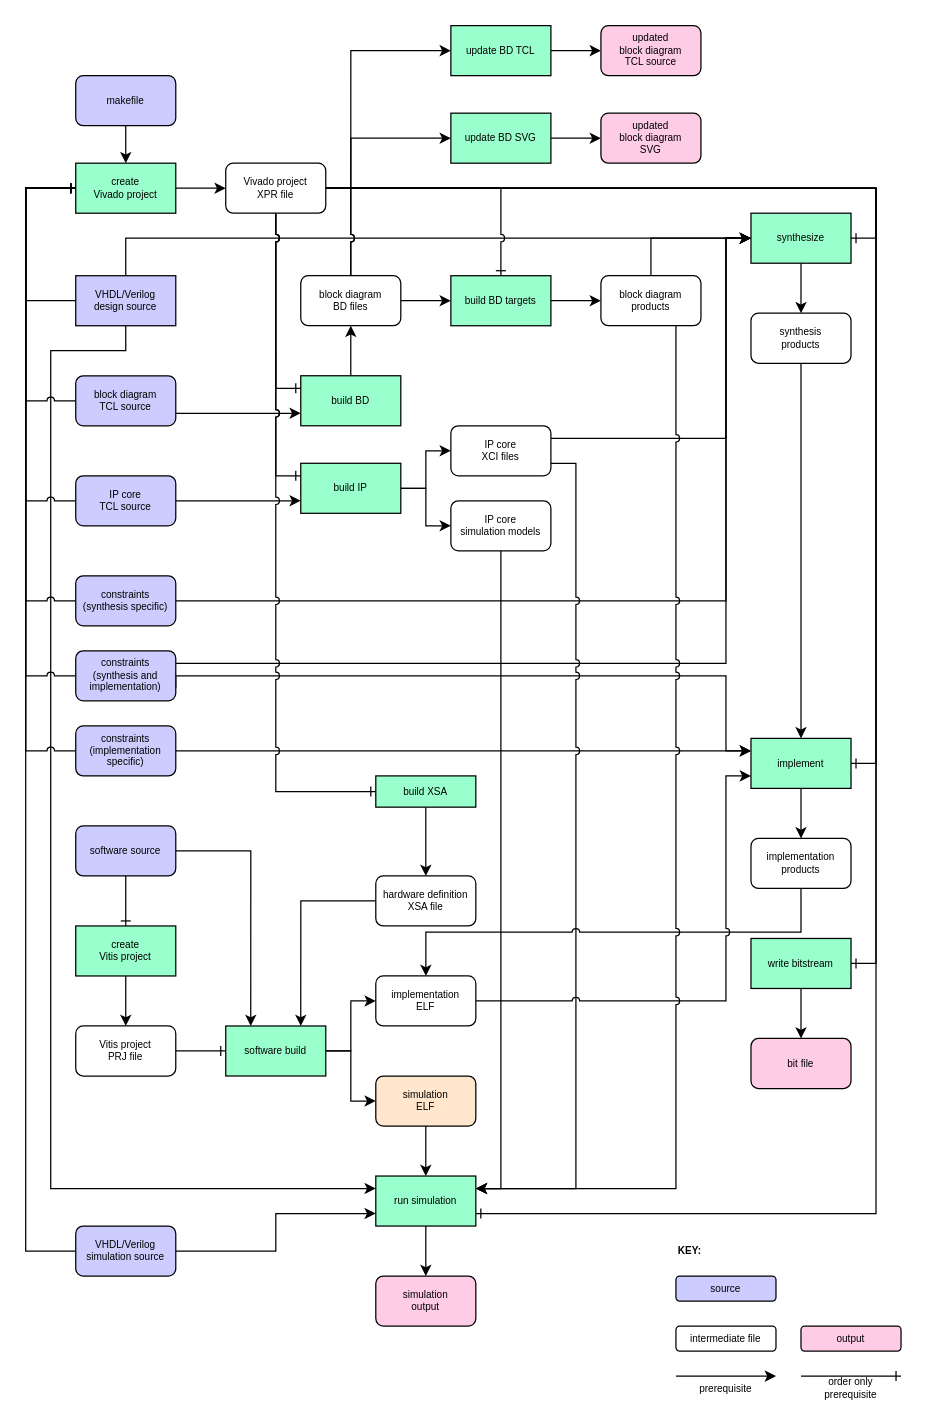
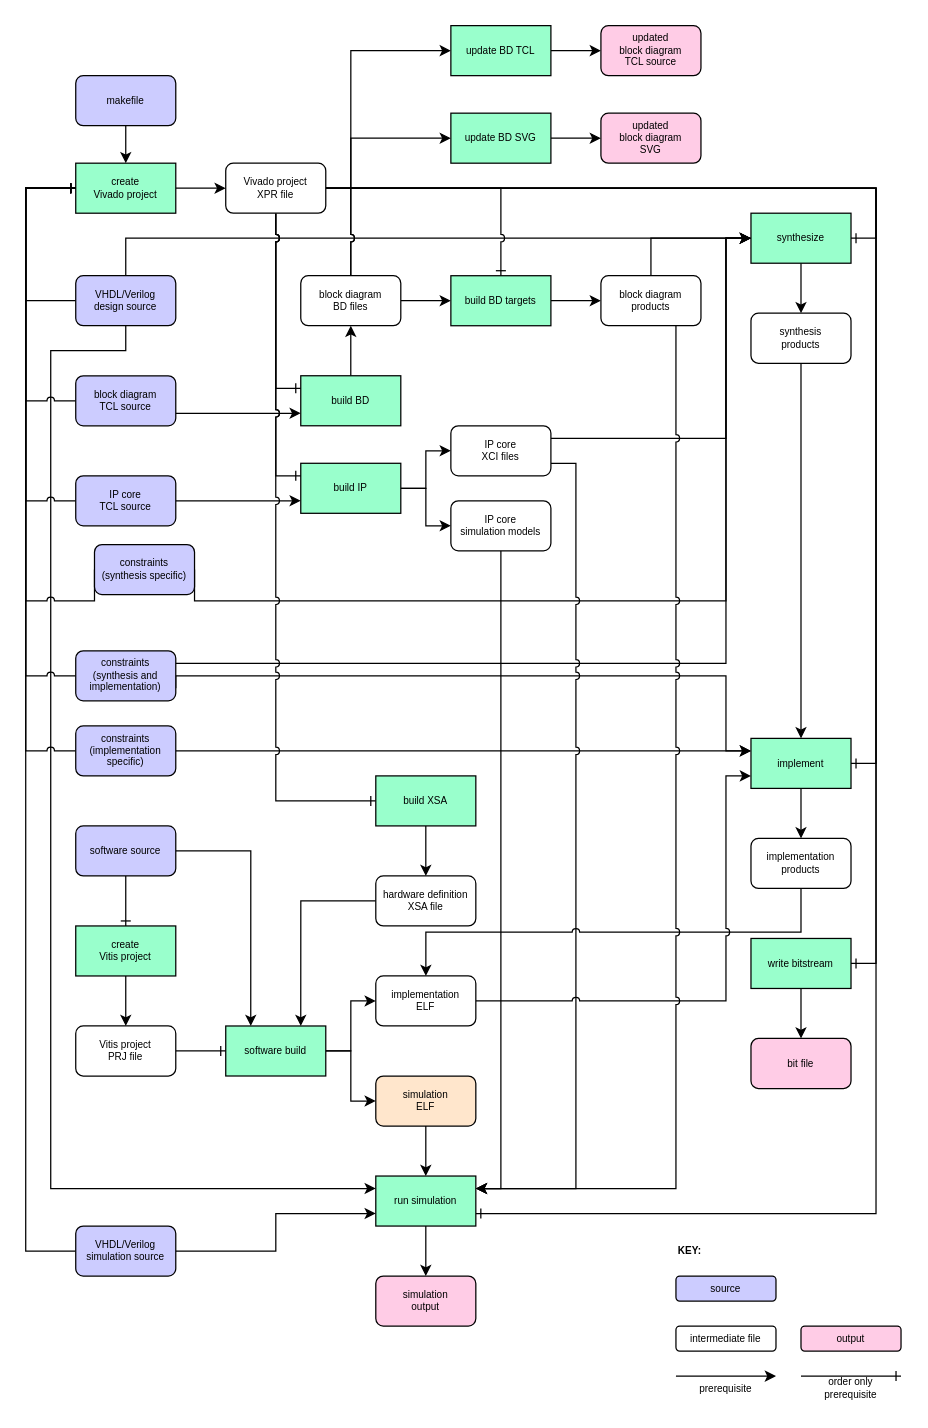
node "VHDL/Verilog design source": shape rectangle -> rounded rectangle
node "constraints (synthesis specific)": moved (126, 601) -> (144, 569)
node "build XSA": size 100x31 -> 100x50
